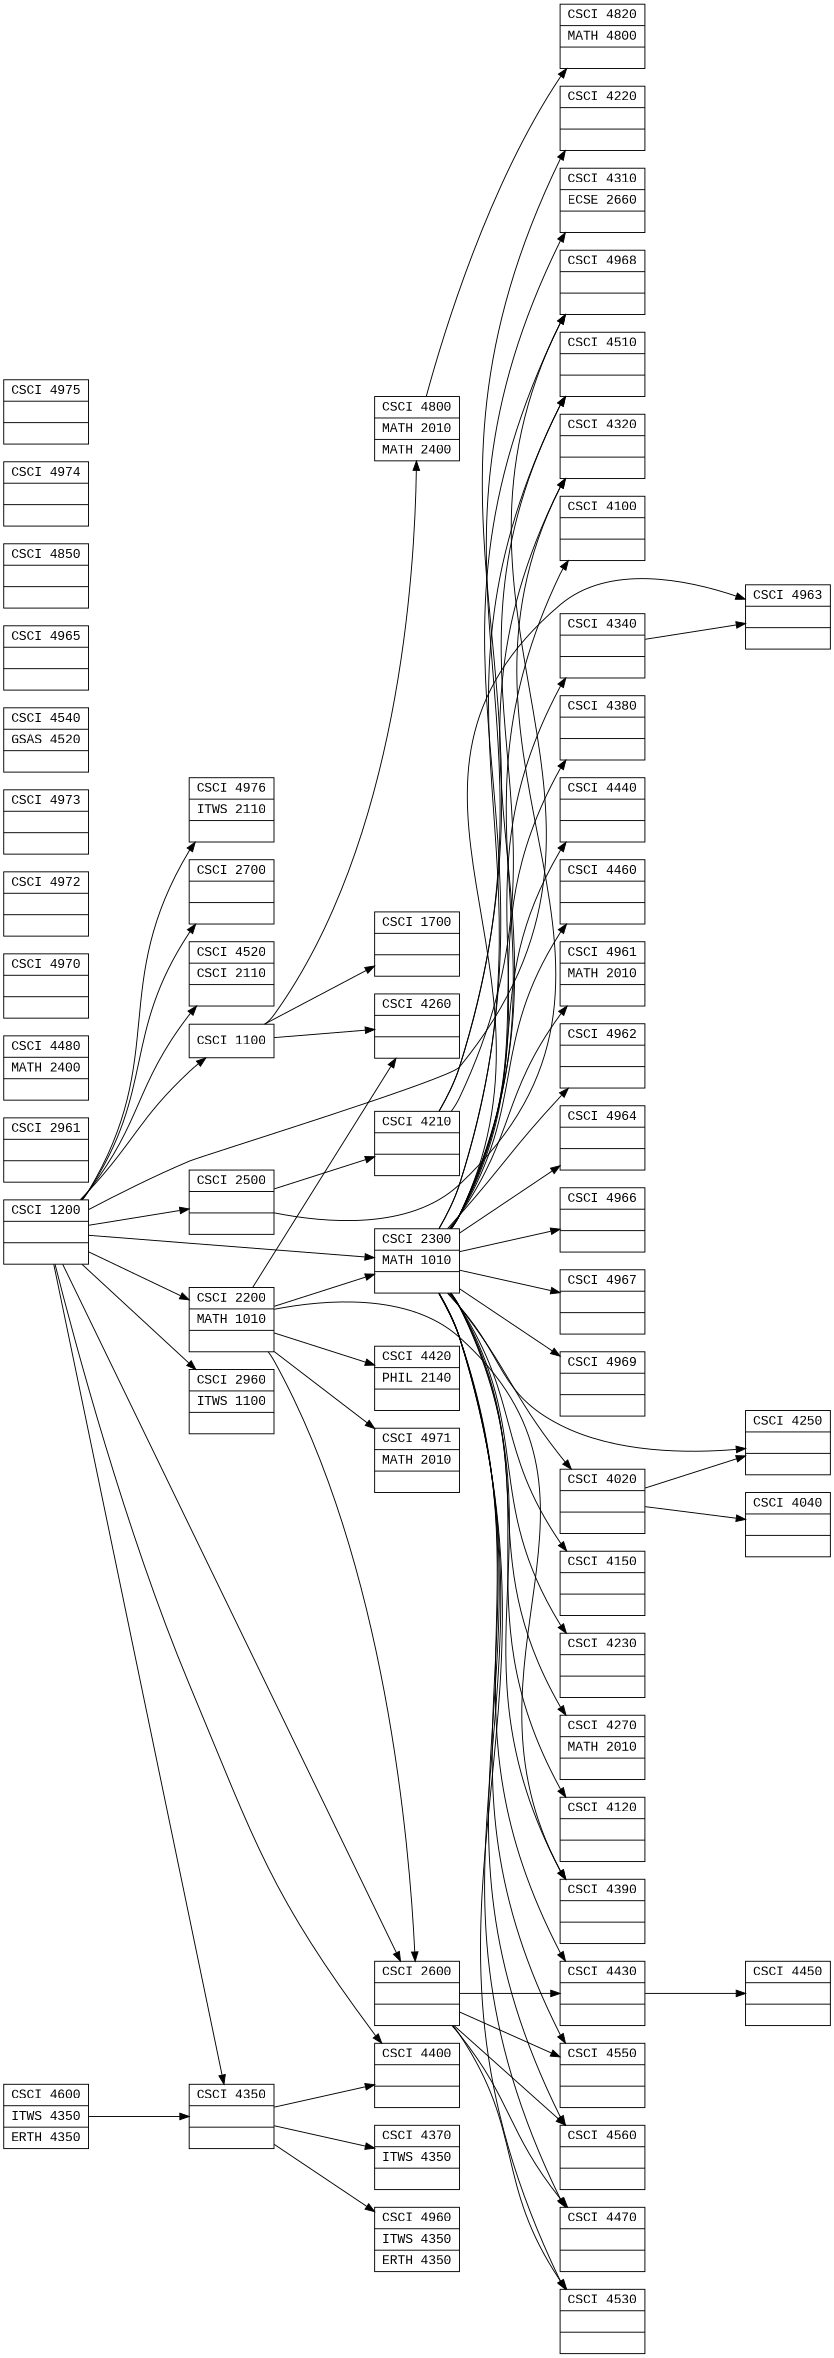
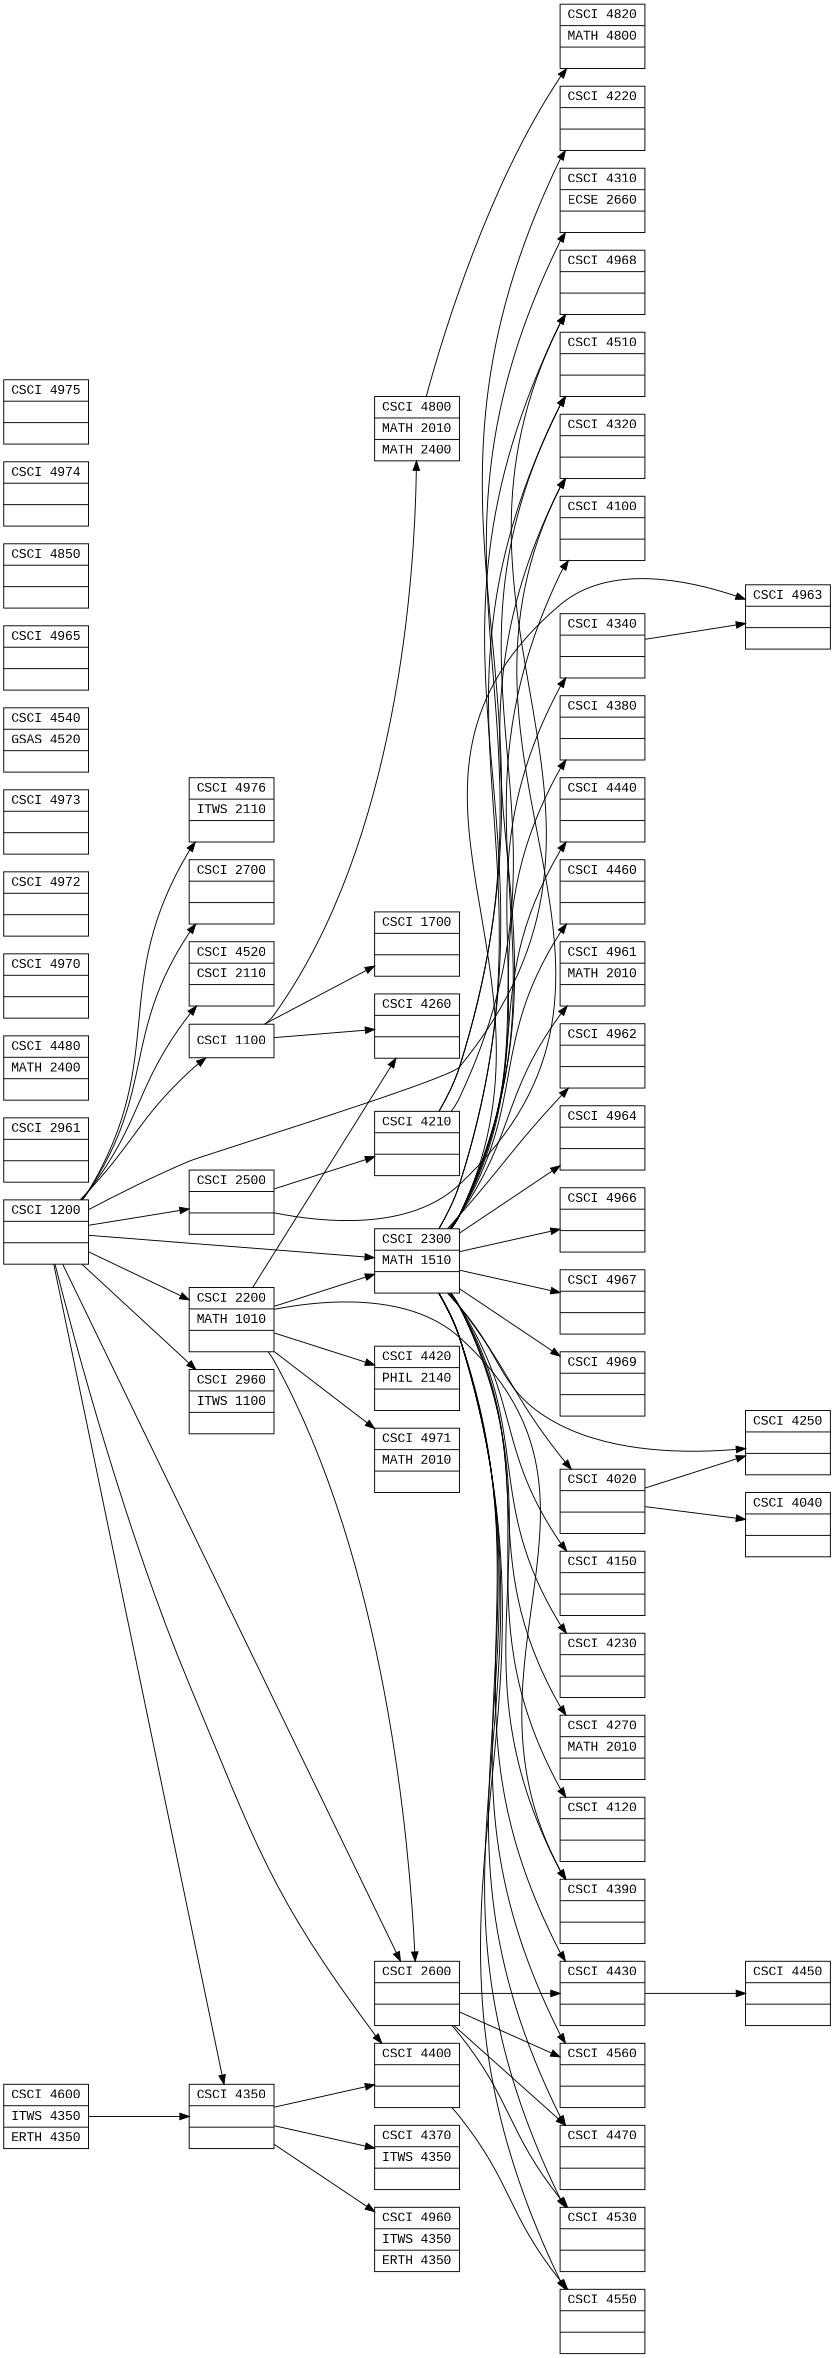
node "CSCI 2300": text "MATH 1010" -> "MATH 1510"
edge "CSCI 2600" -> "CSCI 4550": now "CSCI 4400" -> "CSCI 4550"
